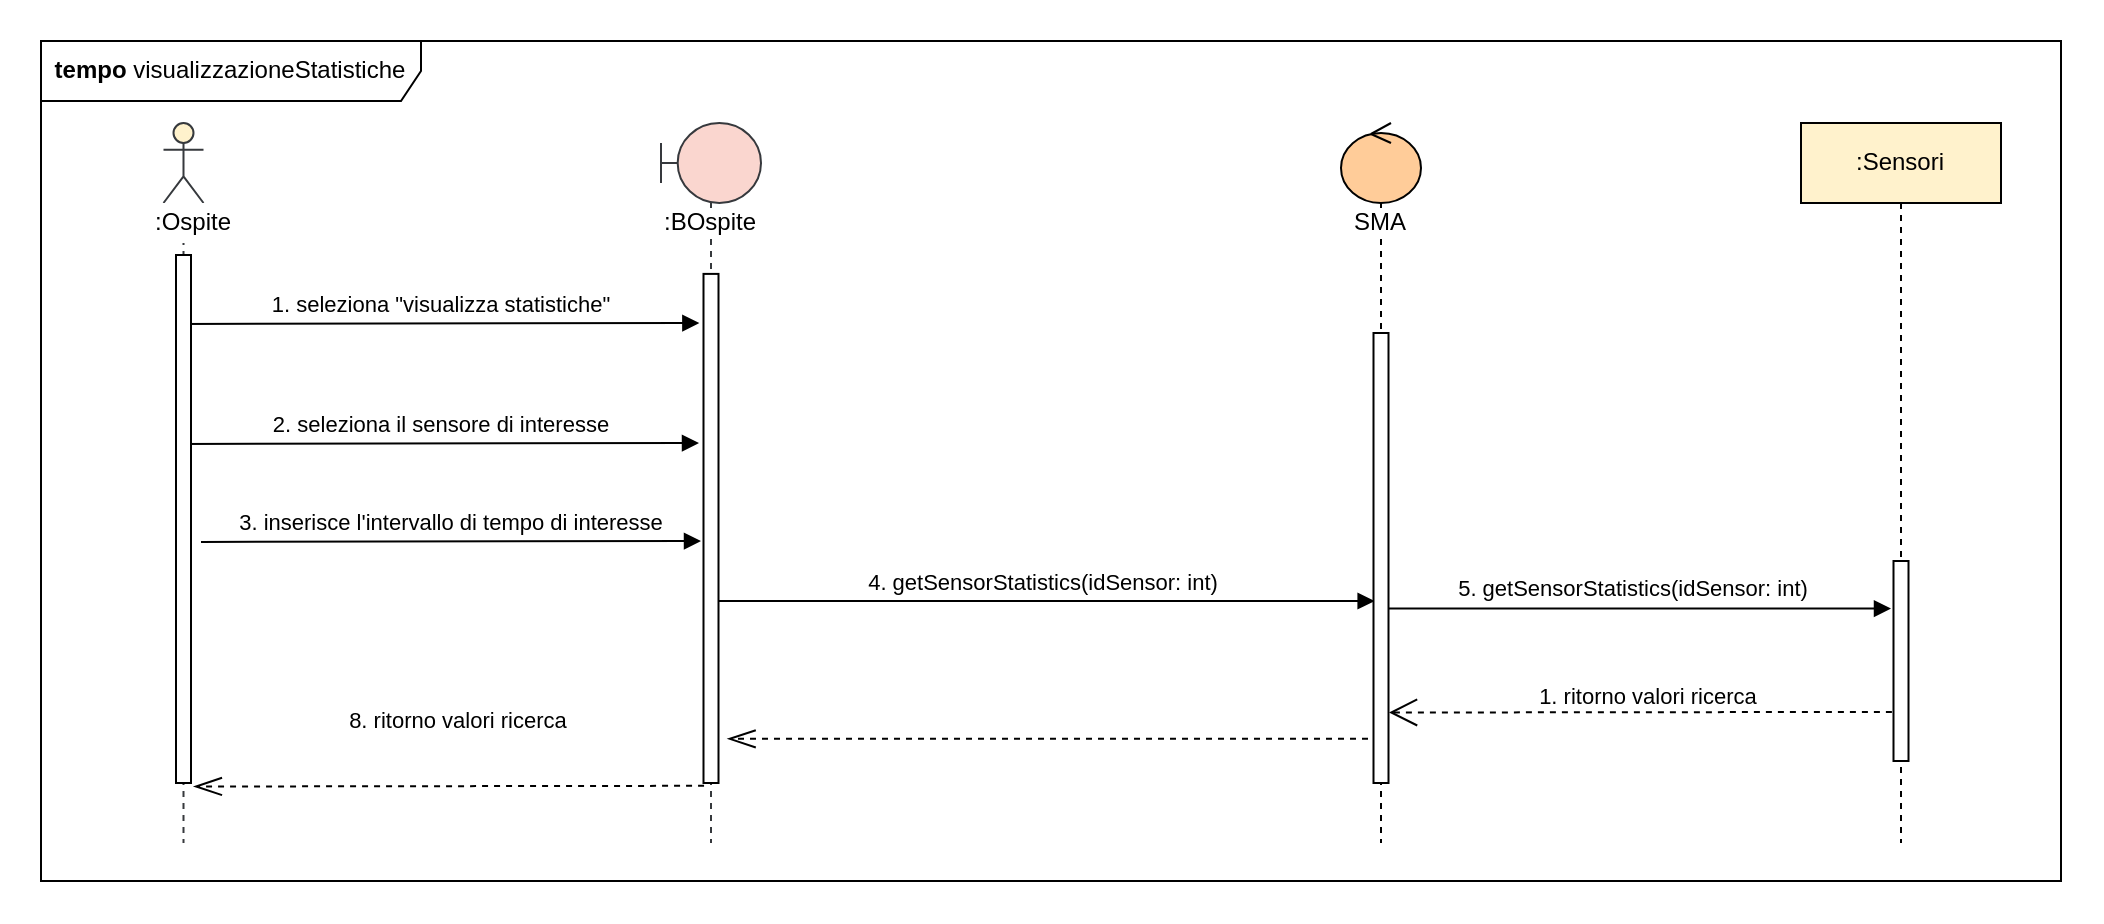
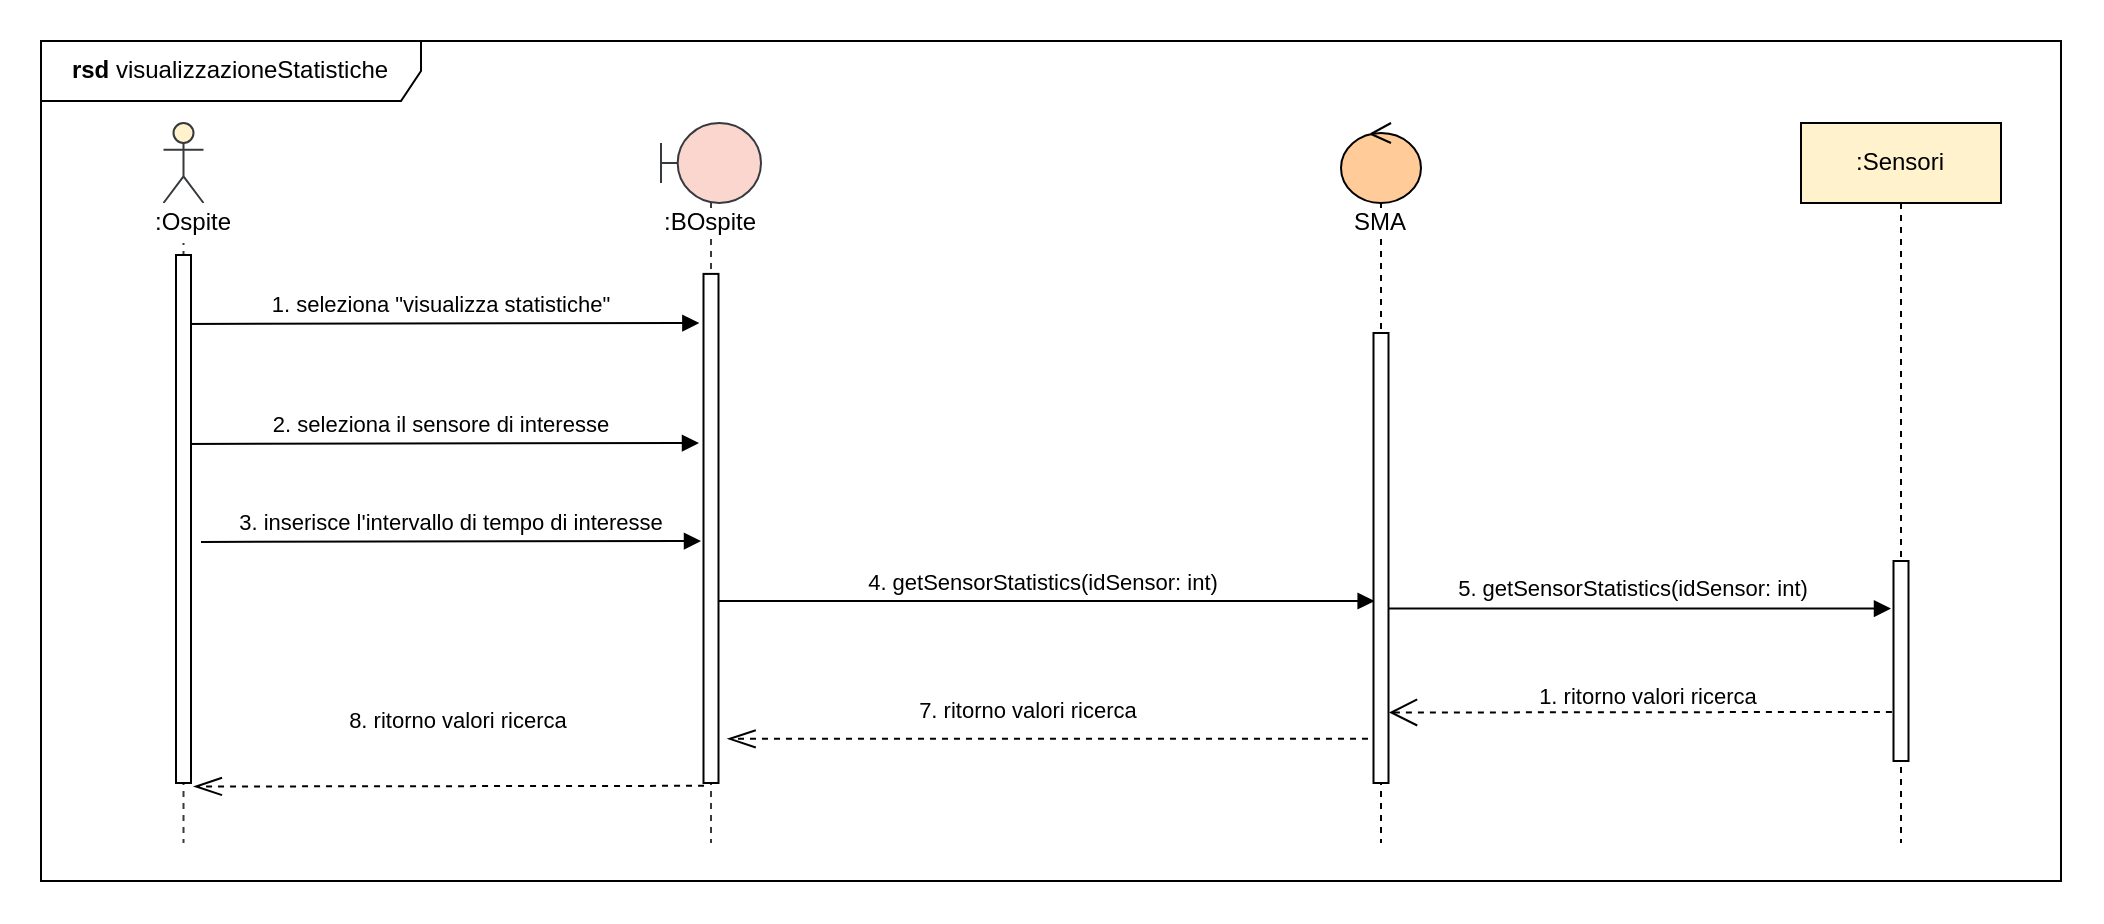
node "tempo visualizzazioneStatistiche": label "tempo visualizzazioneStatistiche" -> "rsd visualizzazioneStatistiche"
node "7. ritorno valori ricerca": added
